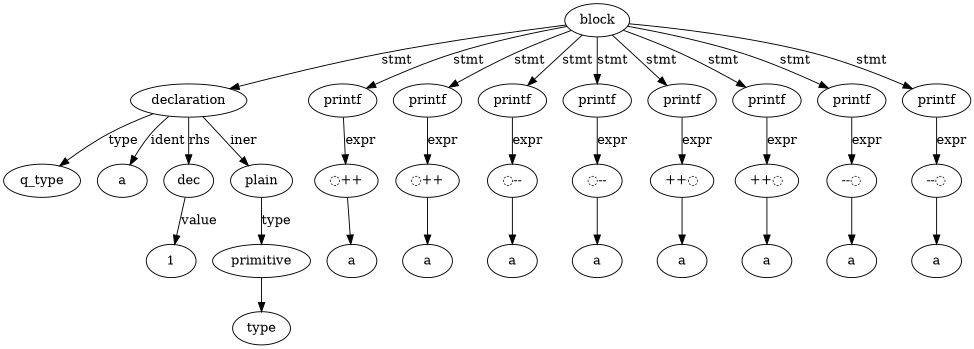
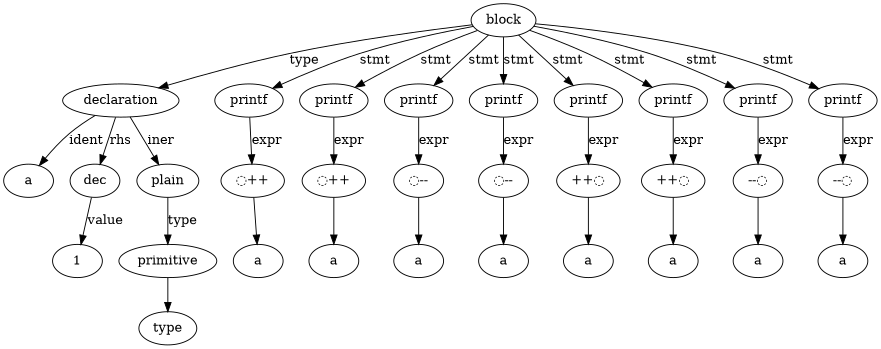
edge "block" -> "declaration": label "stmt" -> "type"
node "q_type": removed
